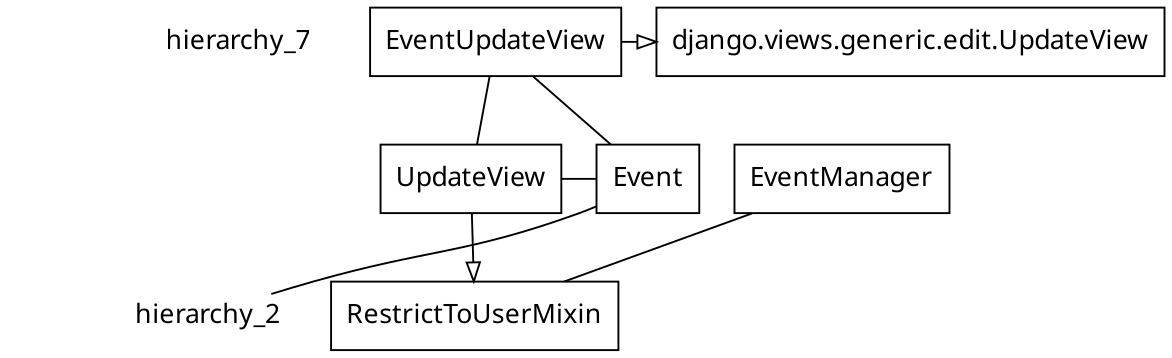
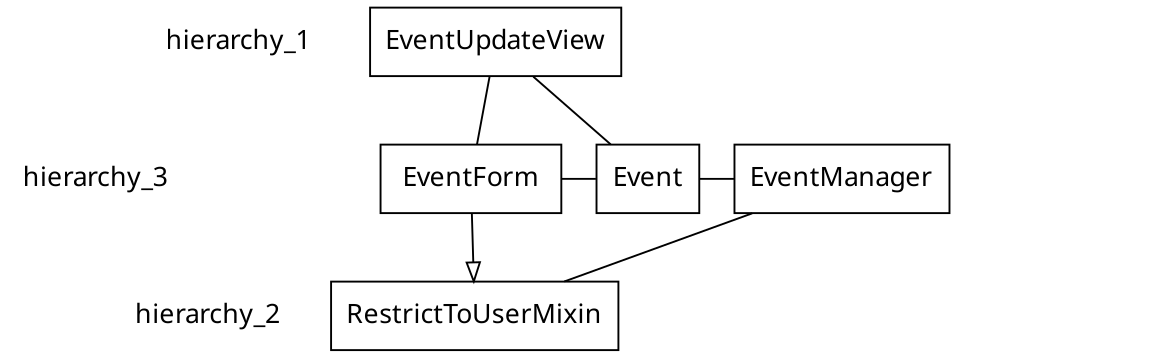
node "hierarchy_7": label "hierarchy_7" -> "hierarchy_1"
node "django.views.generic.edit.UpdateView": removed
node "hierarchy_3": added
node "UpdateView": label "UpdateView" -> "EventForm"
edge "Event" -- "hierarchy_2": now "Event" -- "EventManager"
